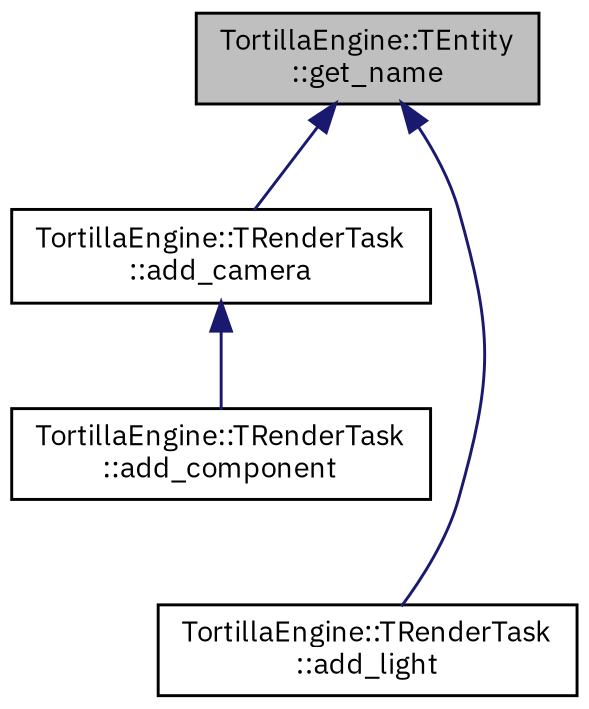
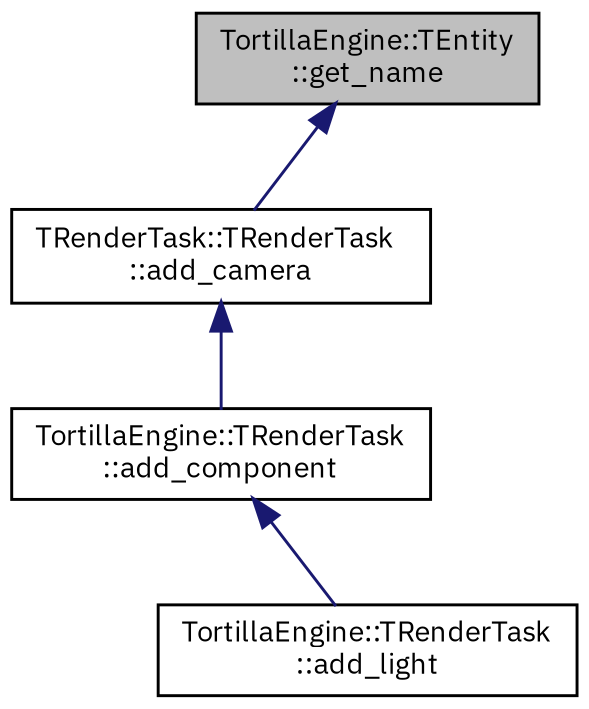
node "TortillaEngine::TRenderTask ::add_camera": label "TortillaEngine::TRenderTask ::add_camera" -> "TRenderTask::TRenderTask ::add_camera"
edge "TortillaEngine::TRenderTask ::add_light" -> "TortillaEngine::TEntity ::get_name": now "TortillaEngine::TRenderTask ::add_light" -> "TortillaEngine::TRenderTask ::add_component"
